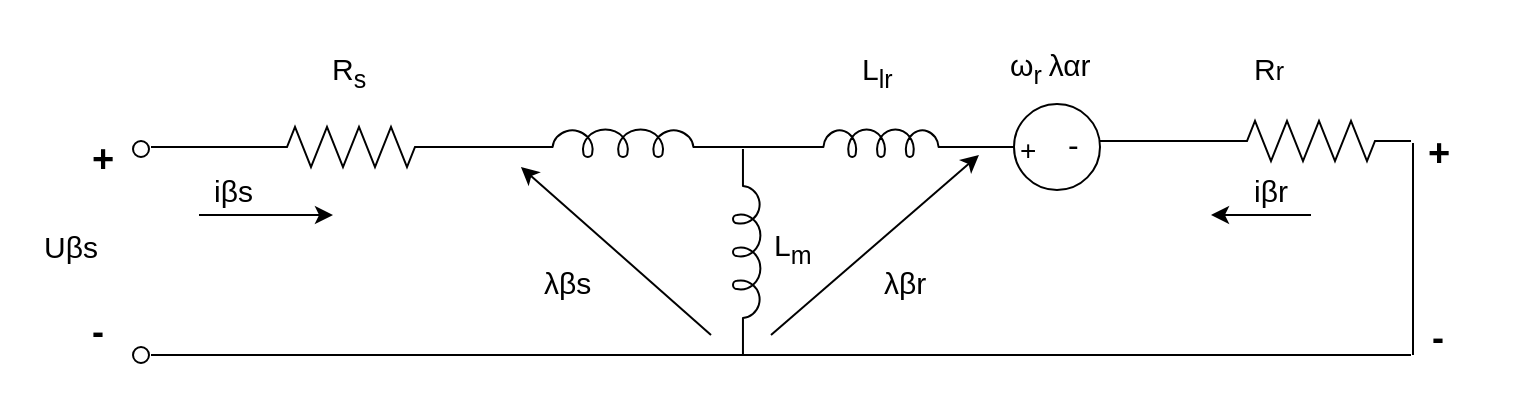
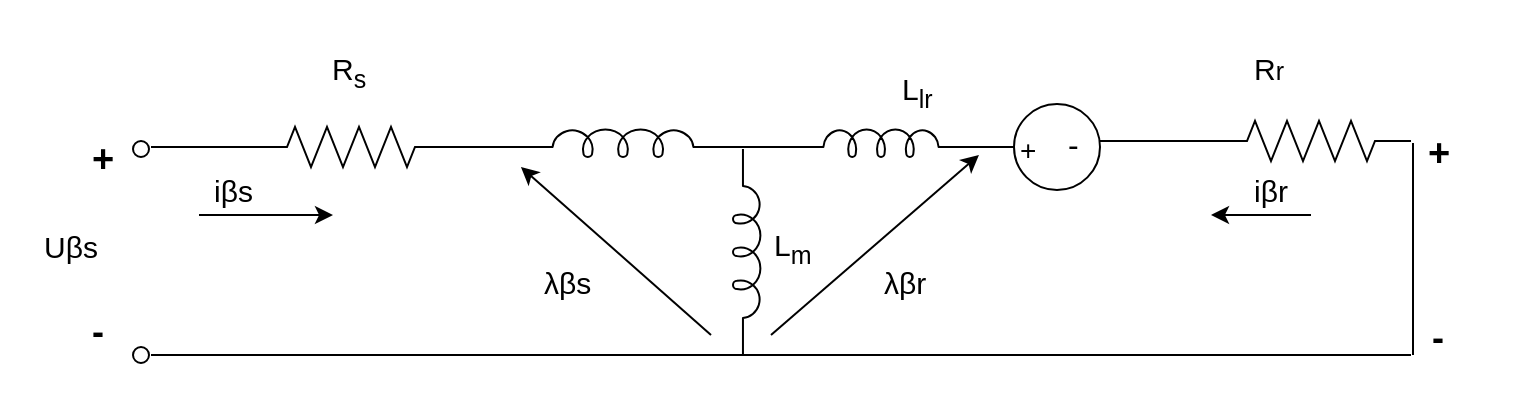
node "ωr λαr": removed
node "Llr": moved (889, 66) -> (929, 86)
